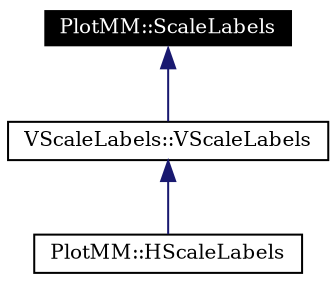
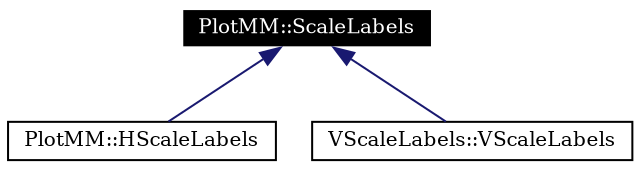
edge "PlotMM::HScaleLabels" -> "VScaleLabels::VScaleLabels": now "PlotMM::HScaleLabels" -> "PlotMM::ScaleLabels"
